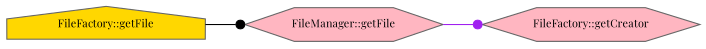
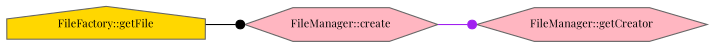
node "FileManager::getFile": label "FileManager::getFile" -> "FileManager::create"
node "FileFactory::getCreator": label "FileFactory::getCreator" -> "FileManager::getCreator"
